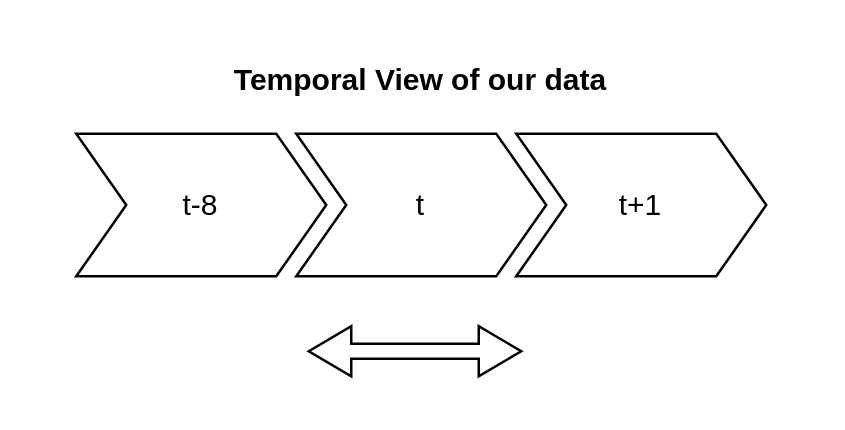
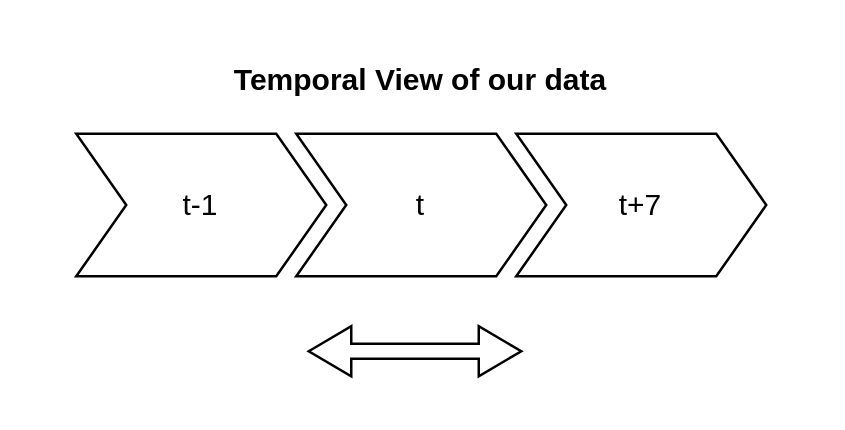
node "t-8": label "t-8" -> "t-1"
node "t+1": label "t+1" -> "t+7"
